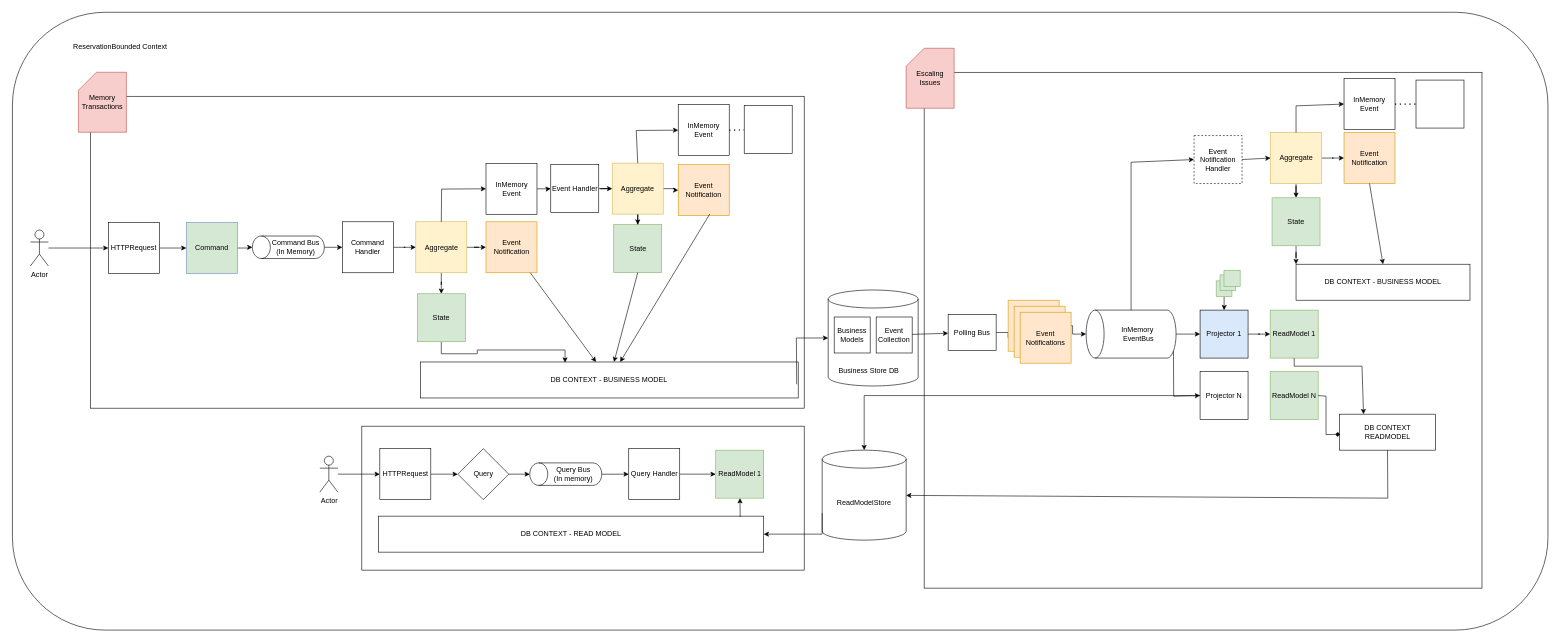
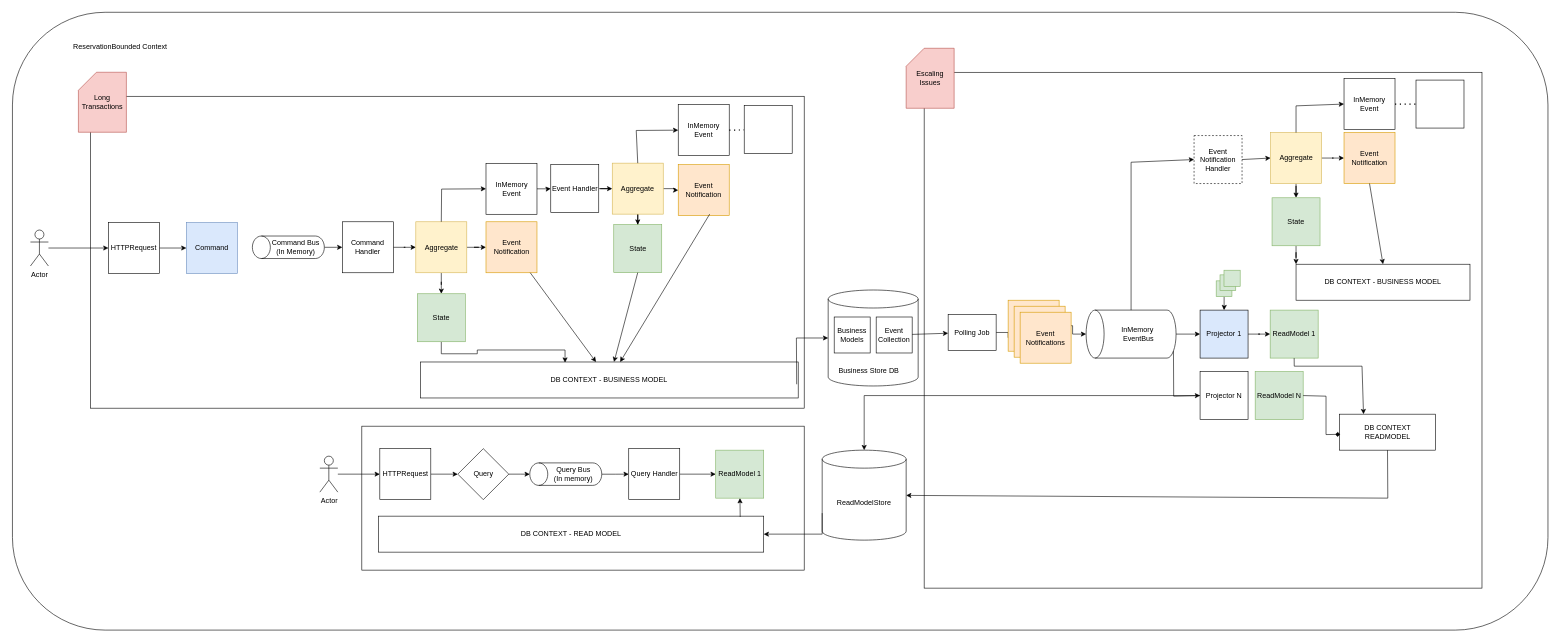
node "Memory Transactions": label "Memory Transactions" -> "Long Transactions"
node "Command": fillcolor #d5e8d4 -> #dae8fc
edge "Command" -> "Command Bus (In Memory)": removed
node "Polling Bus": label "Polling Bus" -> "Polling Job"
node "ReadModel N": moved (1294, 396) -> (1279, 396)
